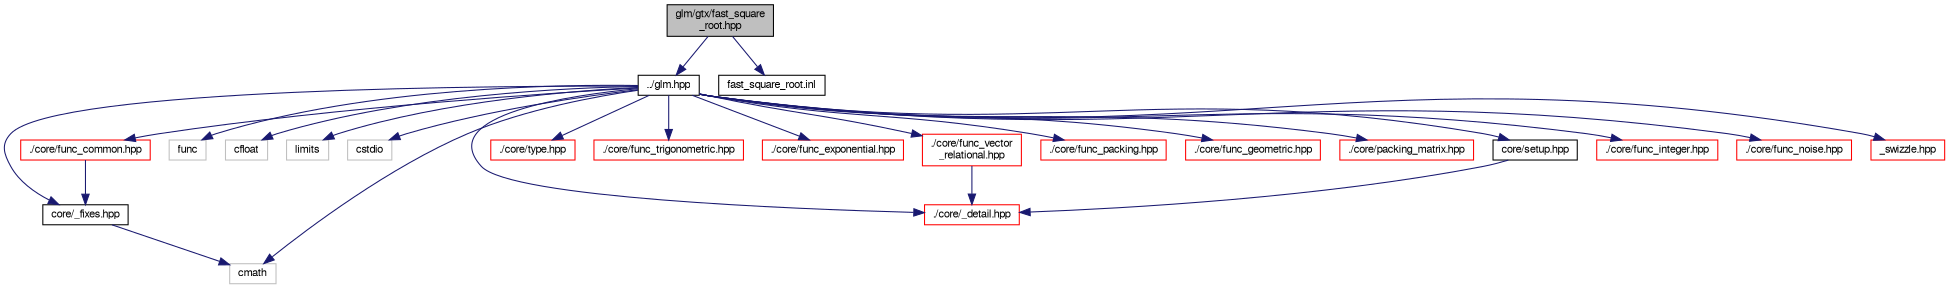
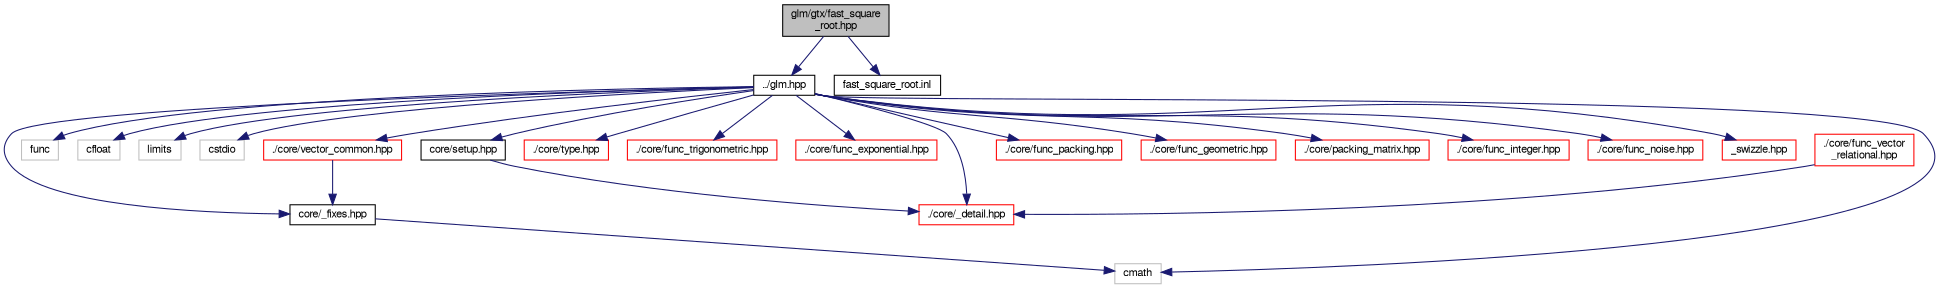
edge "../glm.hpp" -> "./core/func_vector _relational.hpp": removed
node "./core/func_common.hpp": label "./core/func_common.hpp" -> "./core/vector_common.hpp"
